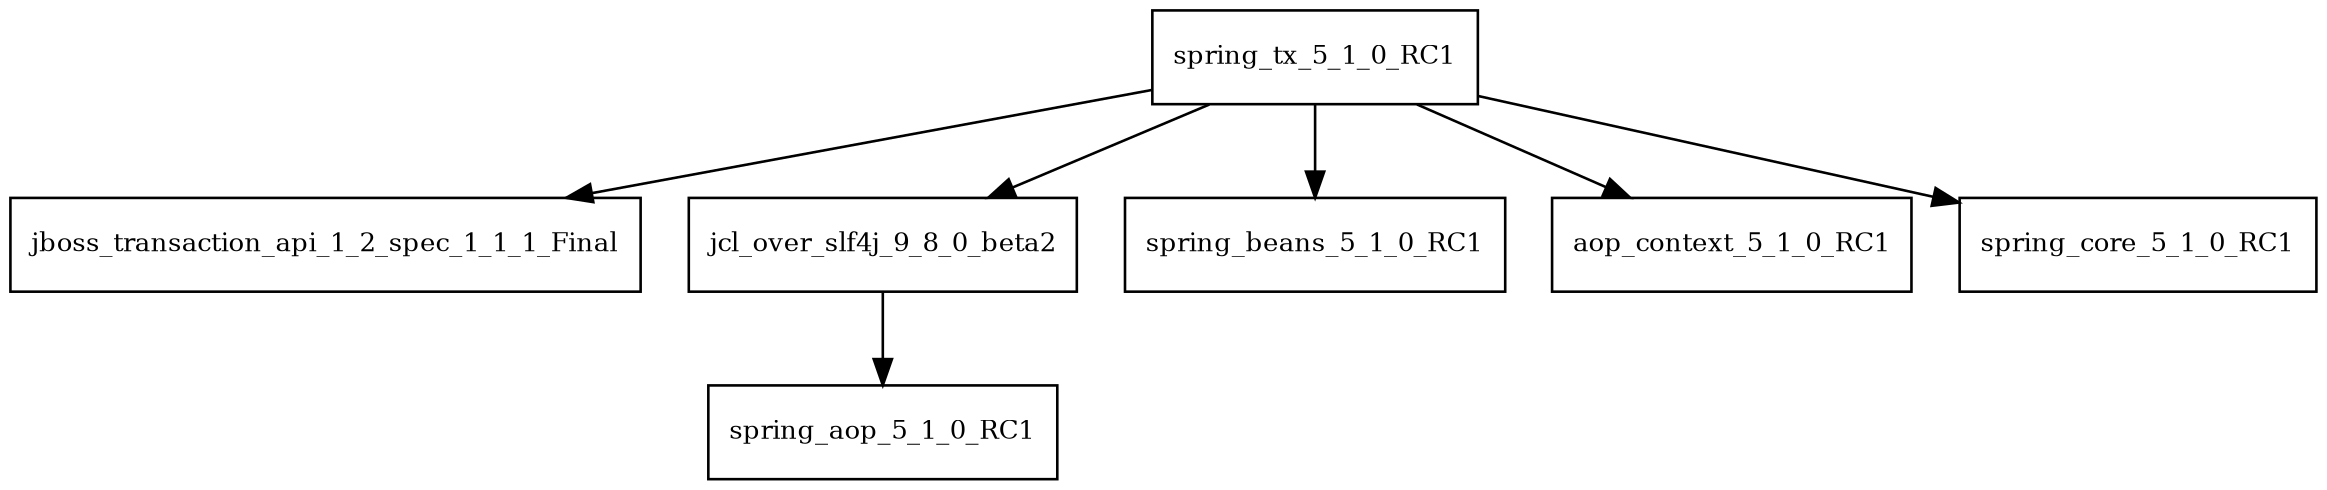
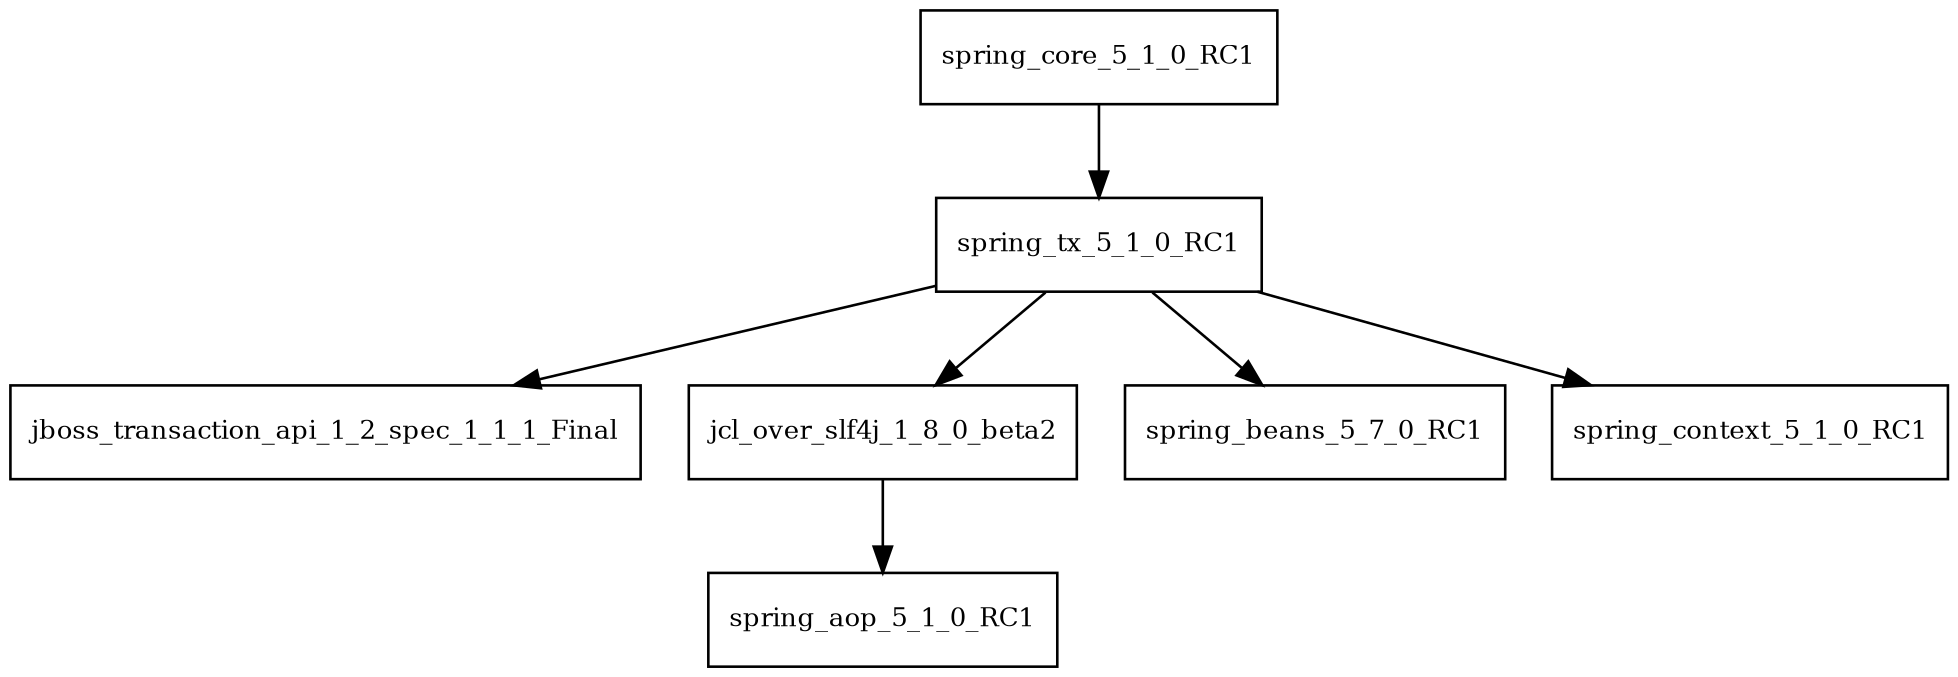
edge "spring_tx_5_1_0_RC1" -> "spring_core_5_1_0_RC1": reversed
node "jcl_over_slf4j_9_8_0_beta2": label "jcl_over_slf4j_9_8_0_beta2" -> "jcl_over_slf4j_1_8_0_beta2"
node "spring_beans_5_1_0_RC1": label "spring_beans_5_1_0_RC1" -> "spring_beans_5_7_0_RC1"
node "aop_context_5_1_0_RC1": label "aop_context_5_1_0_RC1" -> "spring_context_5_1_0_RC1"
